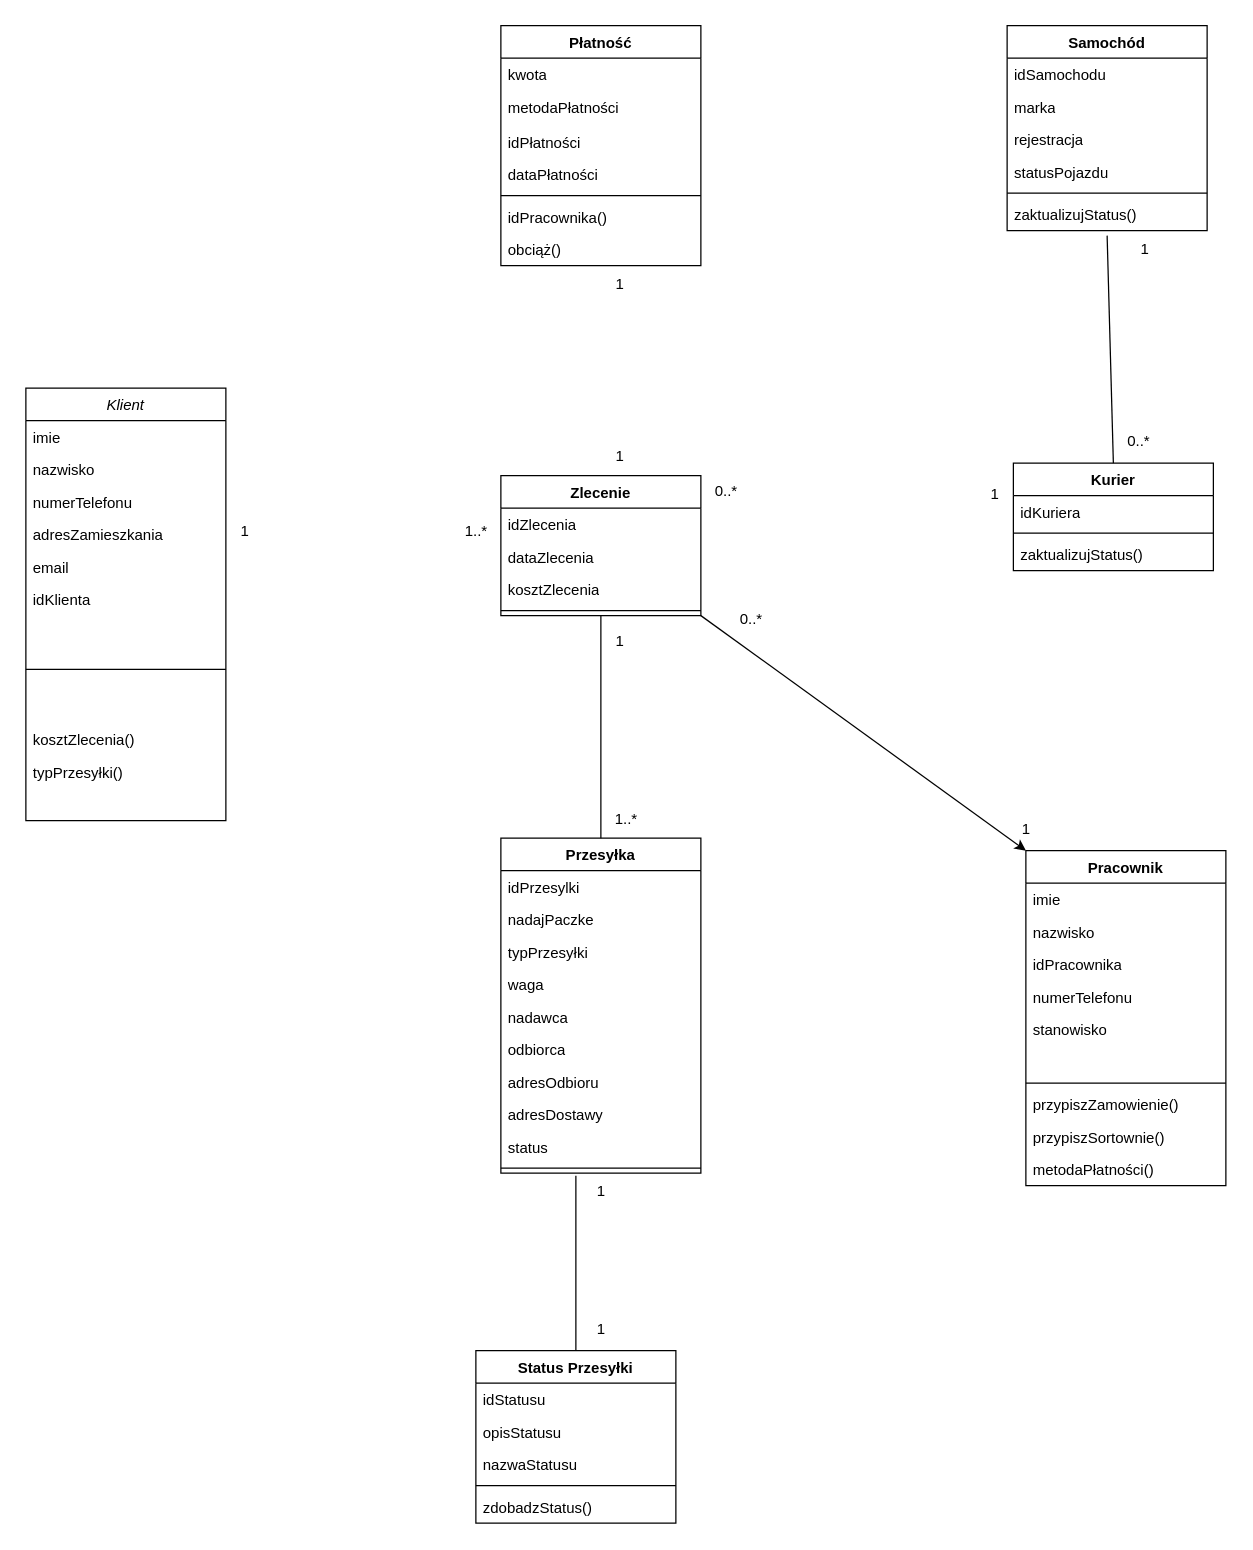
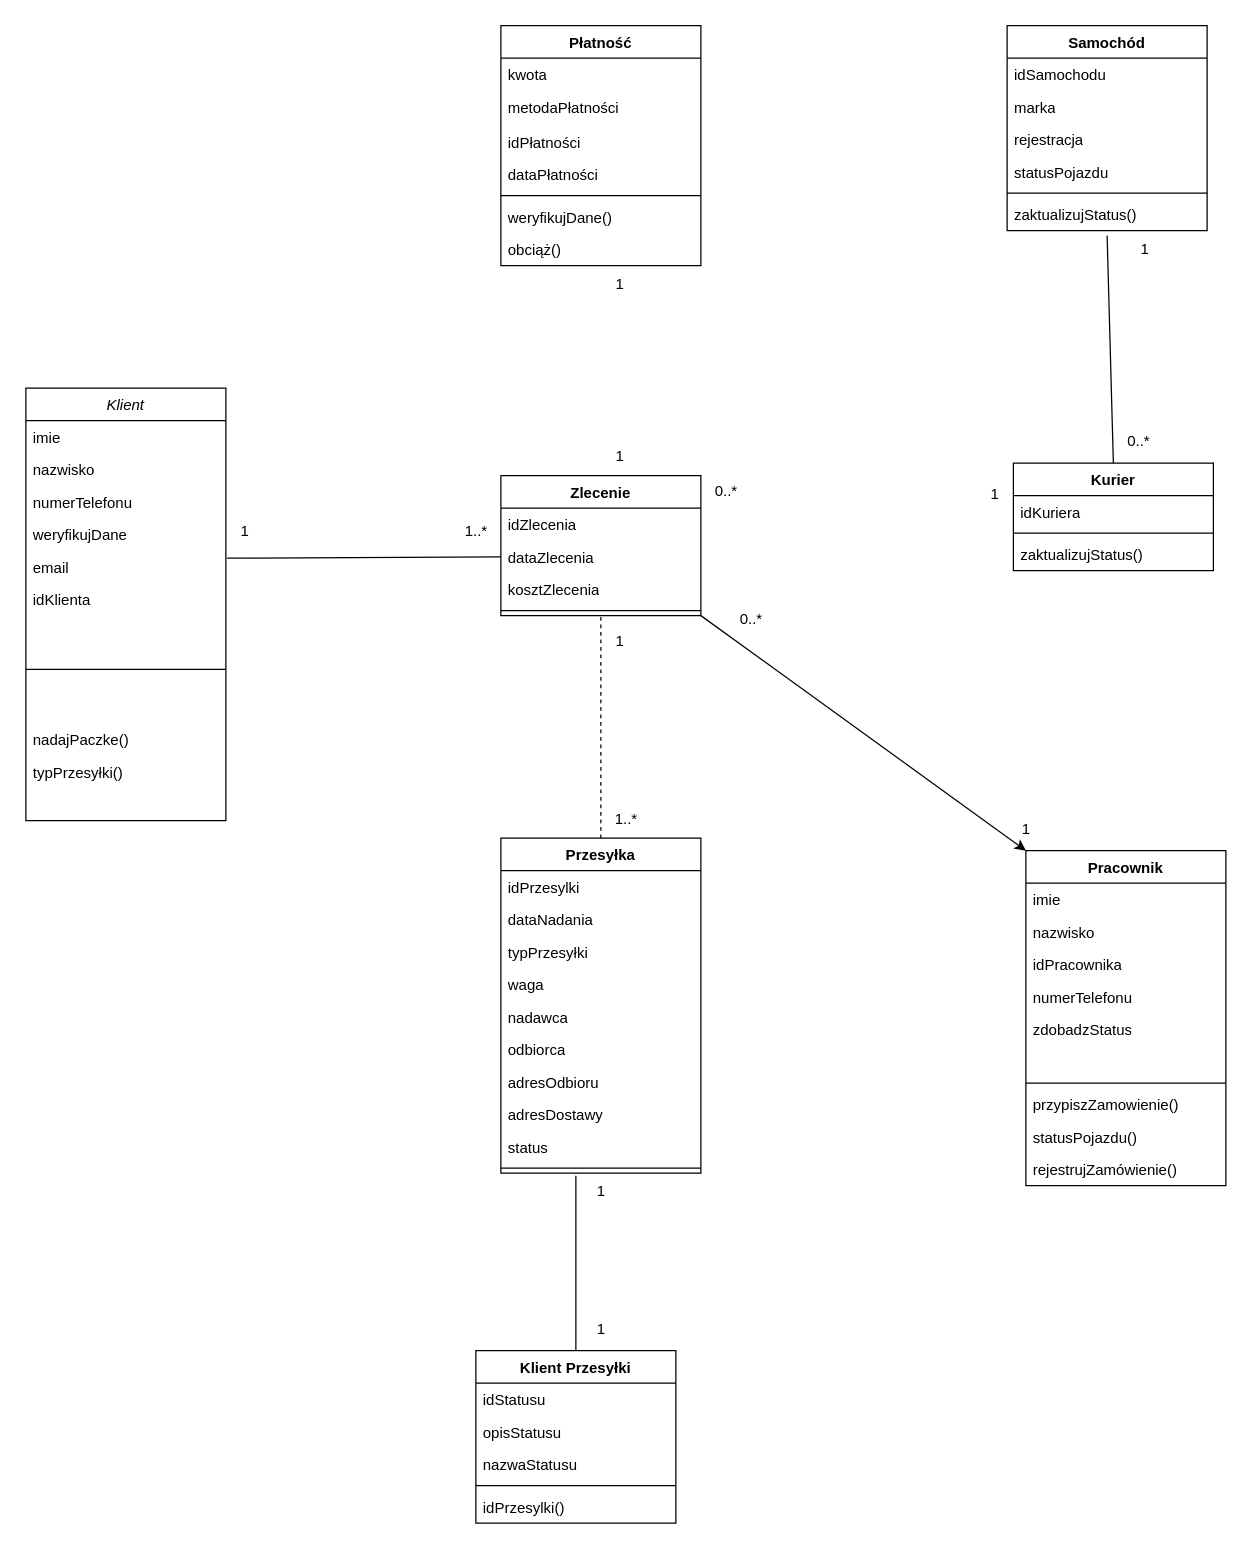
node "idPracownika()": label "idPracownika()" -> "weryfikujDane()"
node "adresZamieszkania": label "adresZamieszkania" -> "weryfikujDane"
edge "dataZlecenia" -- "email": added
edge "Zlecenie" -- "Przesyłka": style solid -> dashed
node "kosztZlecenia()": label "kosztZlecenia()" -> "nadajPaczke()"
node "nadajPaczke": label "nadajPaczke" -> "dataNadania"
node "stanowisko": label "stanowisko" -> "zdobadzStatus"
node "przypiszSortownie()": label "przypiszSortownie()" -> "statusPojazdu()"
node "metodaPłatności()": label "metodaPłatności()" -> "rejestrujZamówienie()"
node "Status Przesyłki": label "Status Przesyłki" -> "Klient Przesyłki"
node "zdobadzStatus()": label "zdobadzStatus()" -> "idPrzesylki()"
